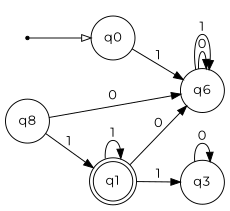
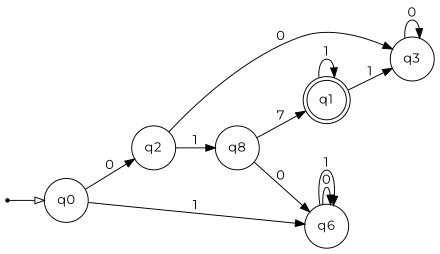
edge "q1" -> "q6": removed, label "0"
edge "q8" -> "q1": label "1" -> "7"
node "q2": added
